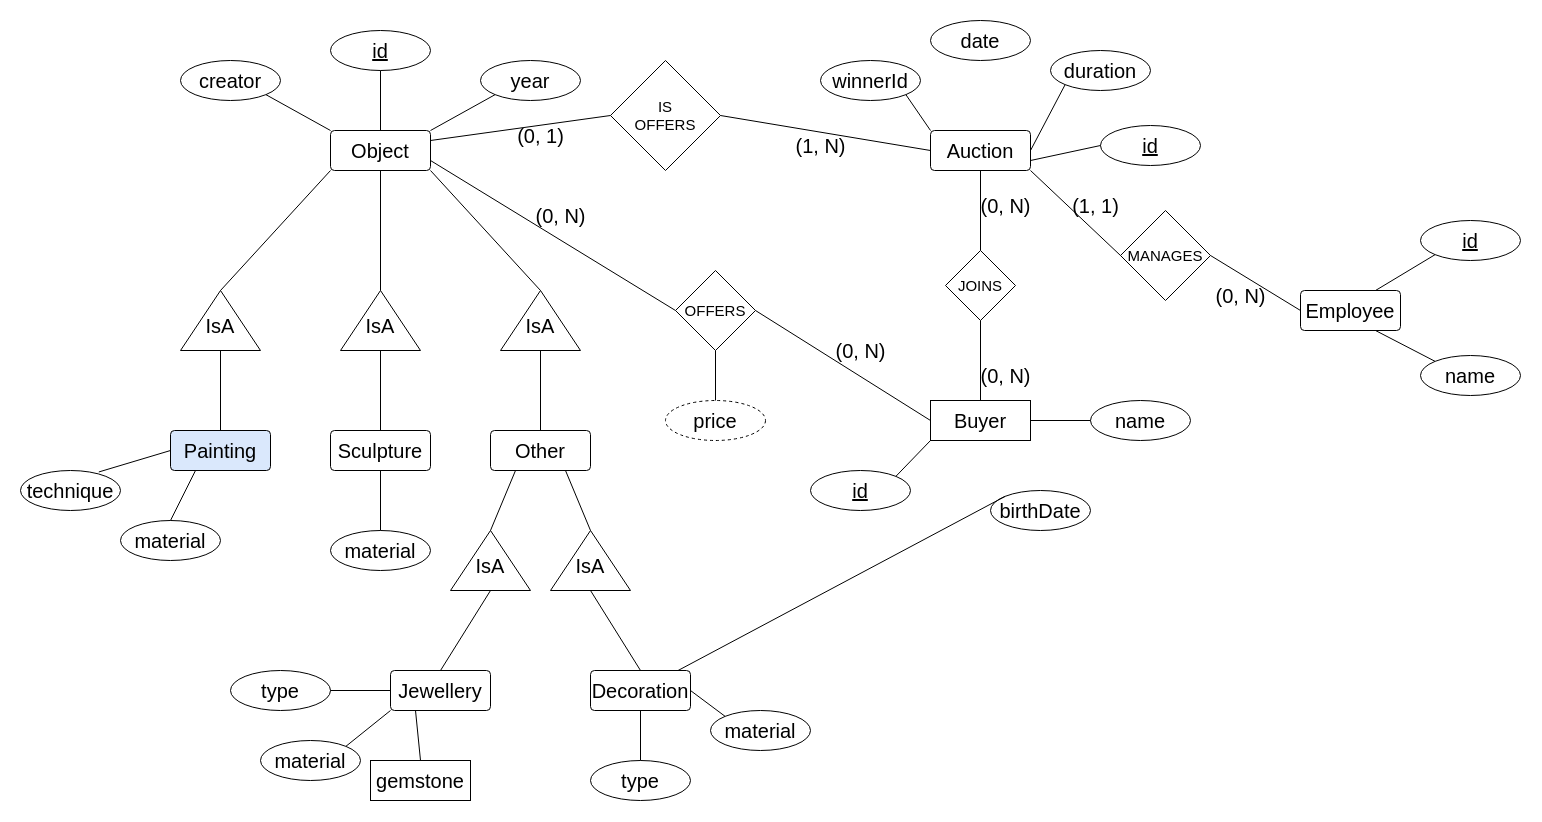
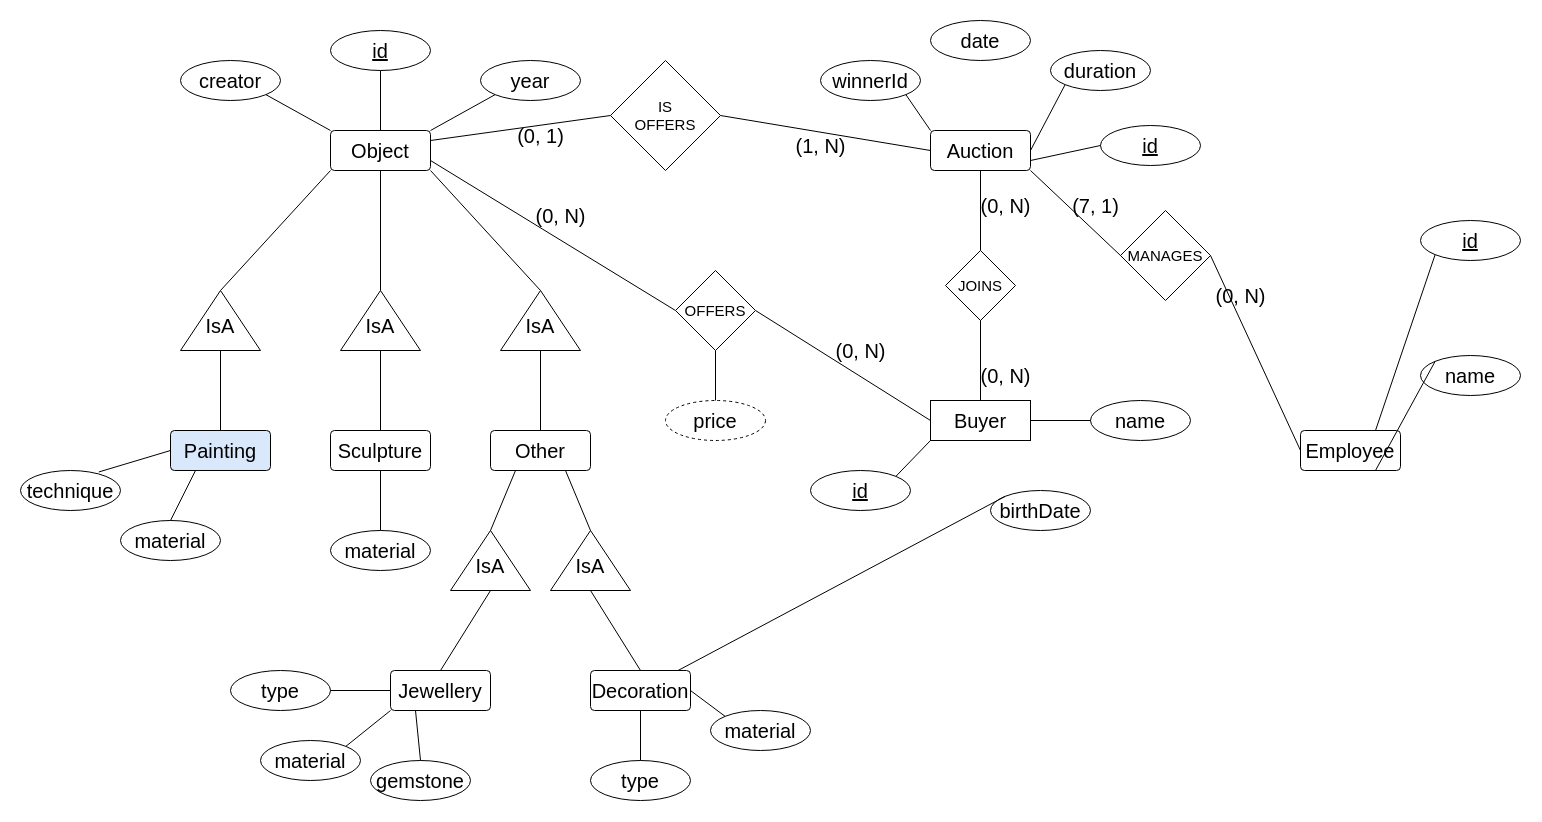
node "(1, 1)": label "(1, 1)" -> "(7, 1)"
node "Employee": moved (1351, 311) -> (1351, 451)
node "gemstone": shape rectangle -> ellipse
